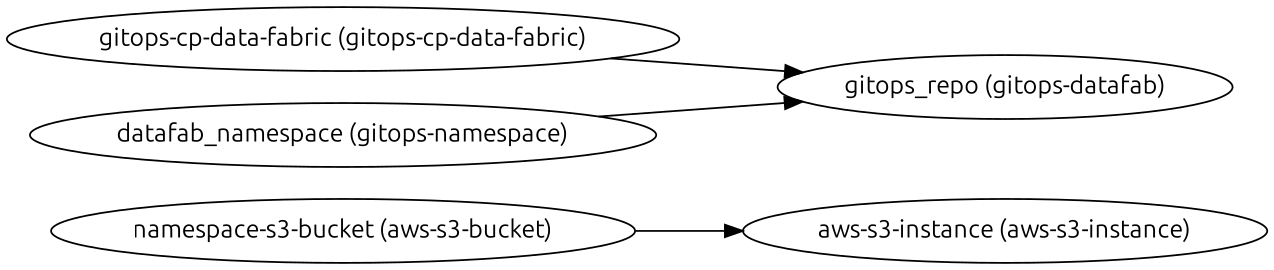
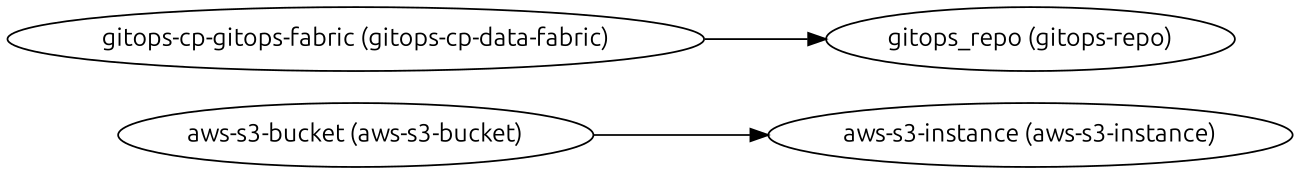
node "gitops-cp-data-fabric (gitops-cp-data-fabric)": label "gitops-cp-data-fabric (gitops-cp-data-fabric)" -> "gitops-cp-gitops-fabric (gitops-cp-data-fabric)"
node "gitops_repo (gitops-datafab)": label "gitops_repo (gitops-datafab)" -> "gitops_repo (gitops-repo)"
node "datafab_namespace (gitops-namespace)": removed
node "namespace-s3-bucket (aws-s3-bucket)": label "namespace-s3-bucket (aws-s3-bucket)" -> "aws-s3-bucket (aws-s3-bucket)"
